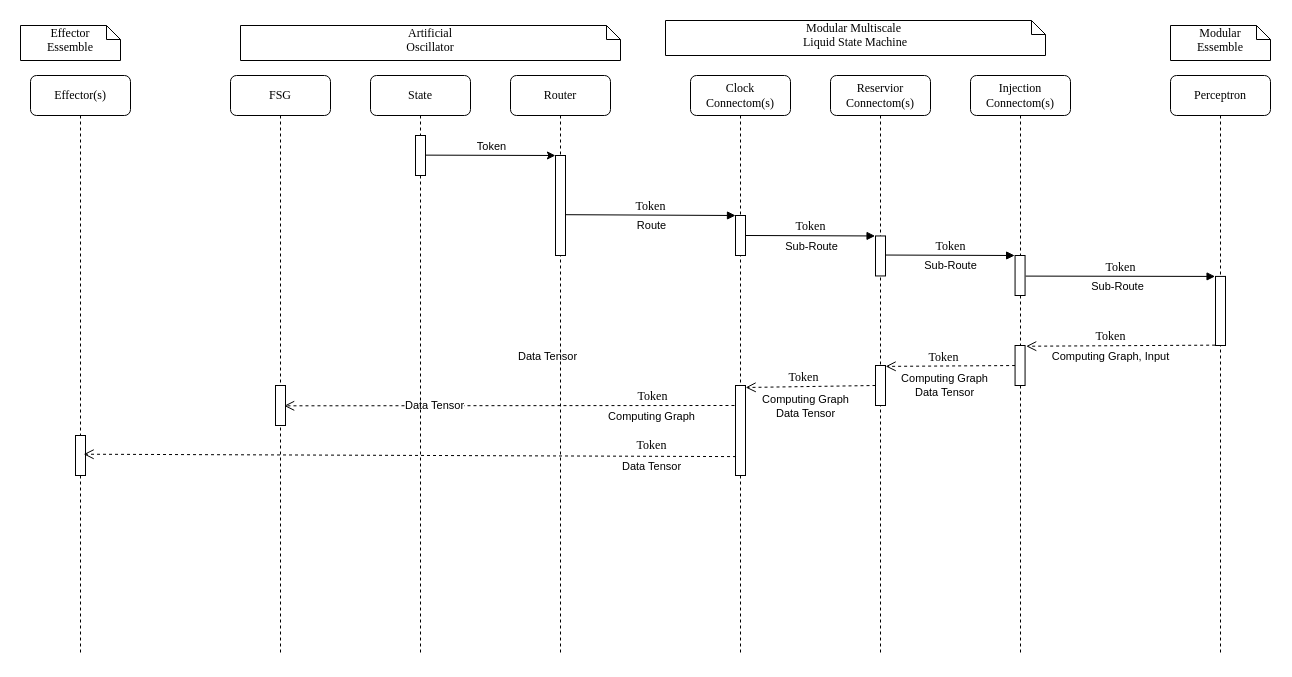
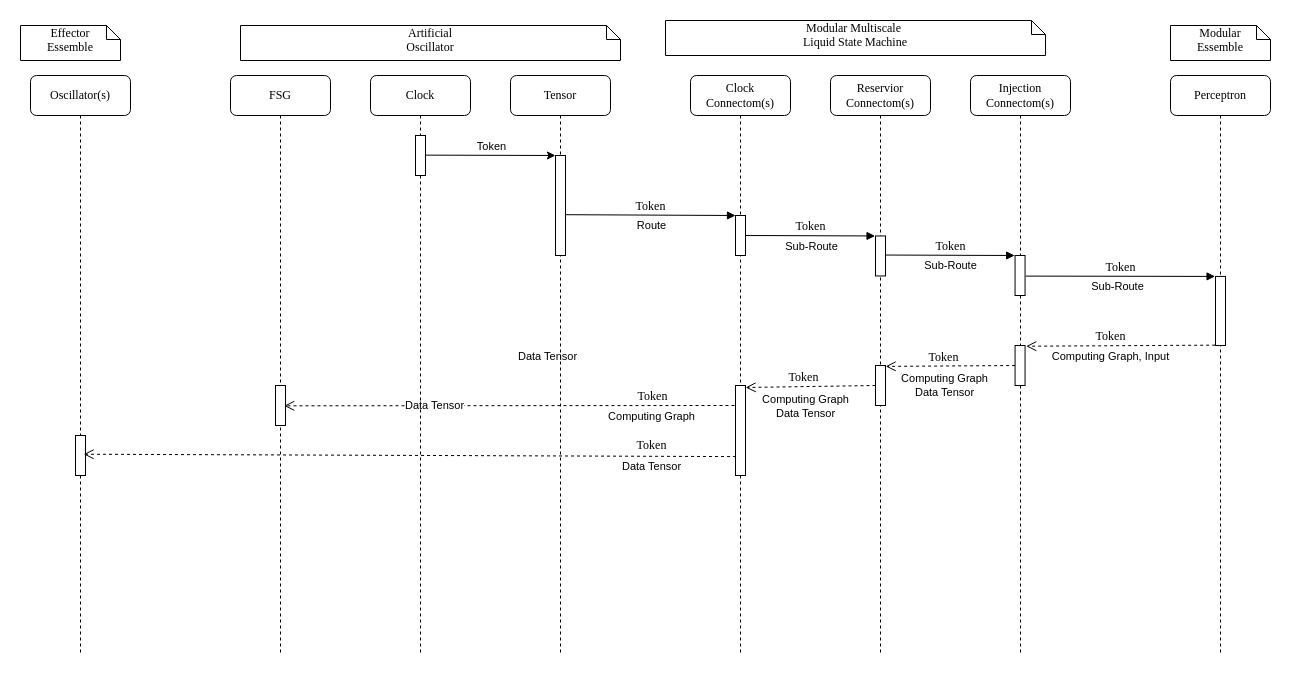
node "Effector(s)": label "Effector(s)" -> "Oscillator(s)"
node "State": label "State" -> "Clock"
node "Router": label "Router" -> "Tensor"
